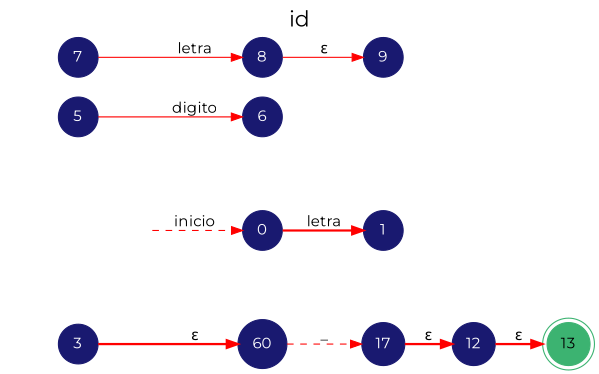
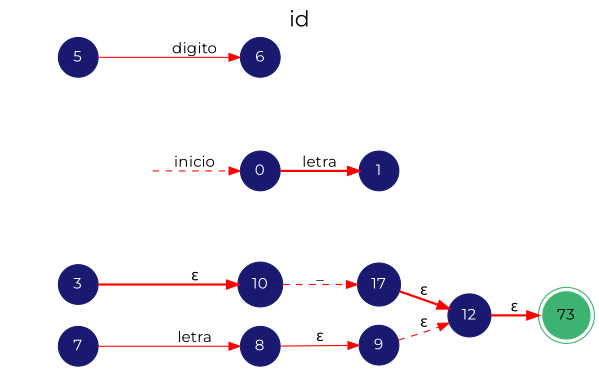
edge "9" -> "12": added, label "ε"
node "60": label "60" -> "10"
node "13": label "13" -> "73"
